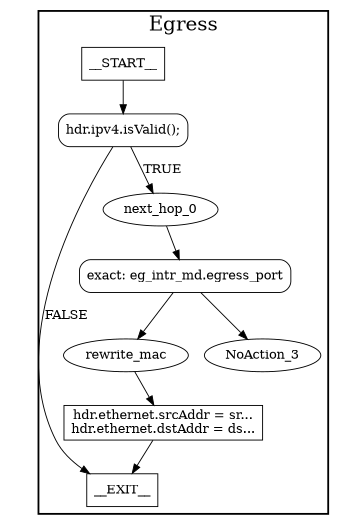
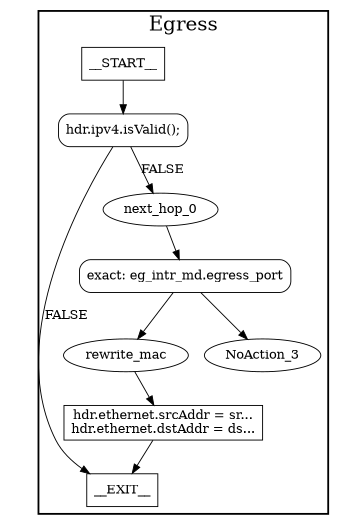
edge "hdr.ipv4.isValid();" -> "next_hop_0": label "TRUE" -> "FALSE"
